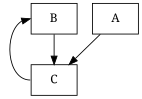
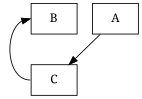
edge "B" -> "C": removed
